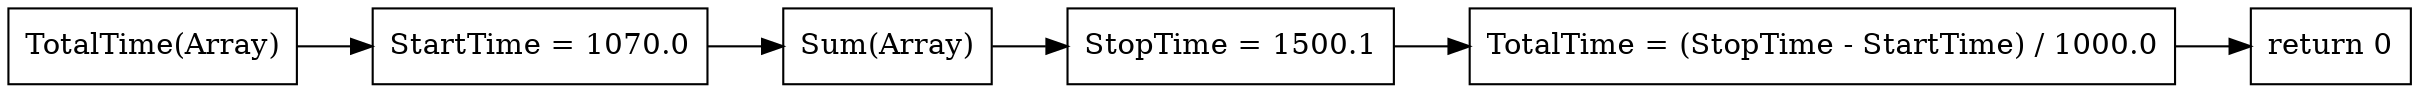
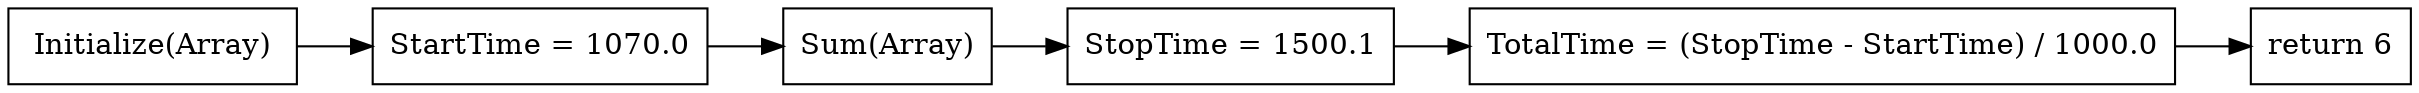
node "TotalTime(Array)": label "TotalTime(Array)" -> "Initialize(Array)"
node "return 0": label "return 0" -> "return 6"
